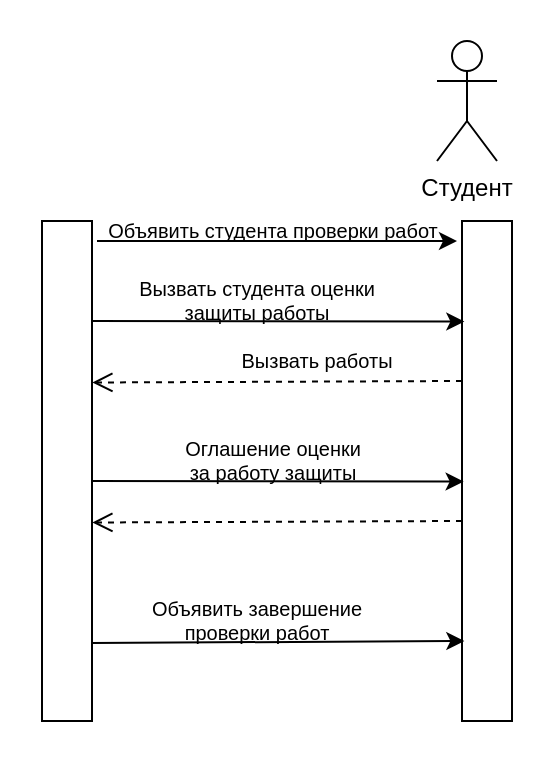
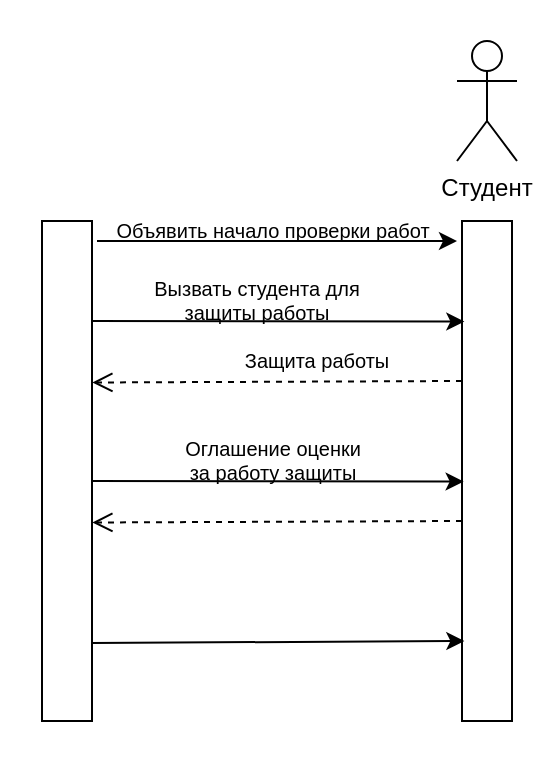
node "Студент": moved (467, 101) -> (487, 101)
node "Объявить студента проверки работ": label "Объявить студента проверки работ" -> "Объявить начало проверки работ"
node "Вызвать студента оценки защиты работы": label "Вызвать студента оценки защиты работы" -> "Вызвать студента для защиты работы"
node "Вызвать работы": label "Вызвать работы" -> "Защита работы"
node "Объявить завершение проверки работ": removed
